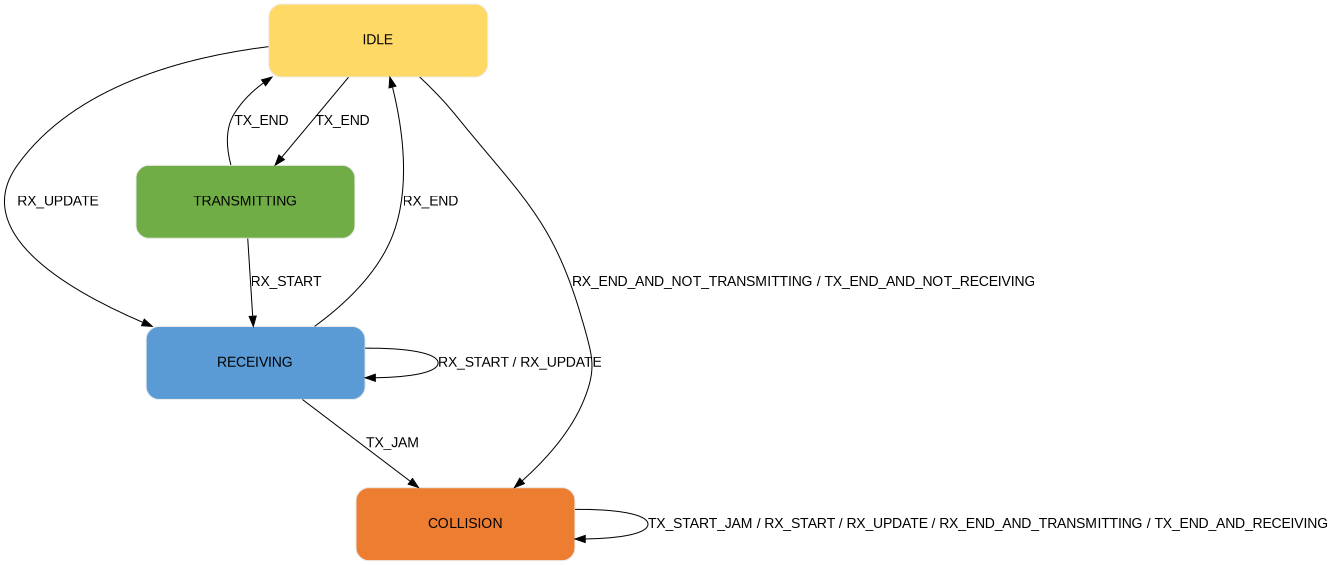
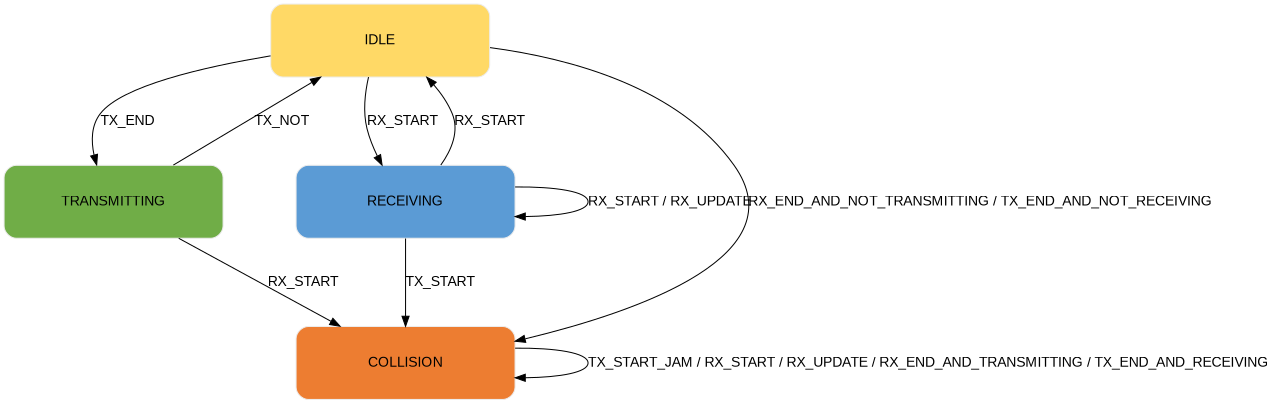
edge "TRANSMITTING" -> "IDLE": label "TX_END" -> "TX_NOT"
edge "IDLE" -> "RECEIVING": label "RX_UPDATE" -> "RX_START"
edge "RECEIVING" -> "IDLE": label "RX_END" -> "RX_START"
edge "TRANSMITTING" -> "RECEIVING": now "TRANSMITTING" -> "COLLISION"
edge "RECEIVING" -> "COLLISION": label "TX_JAM" -> "TX_START"
